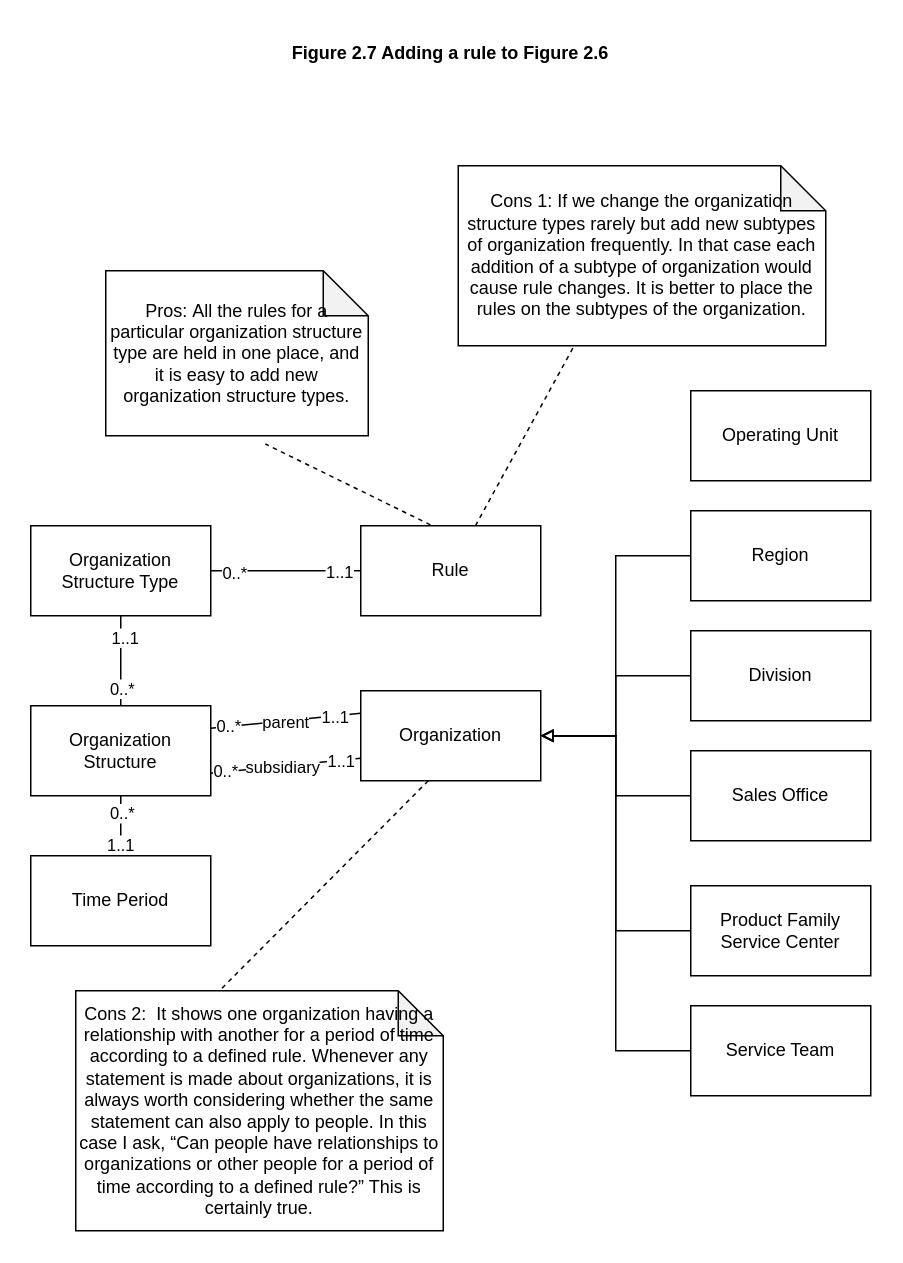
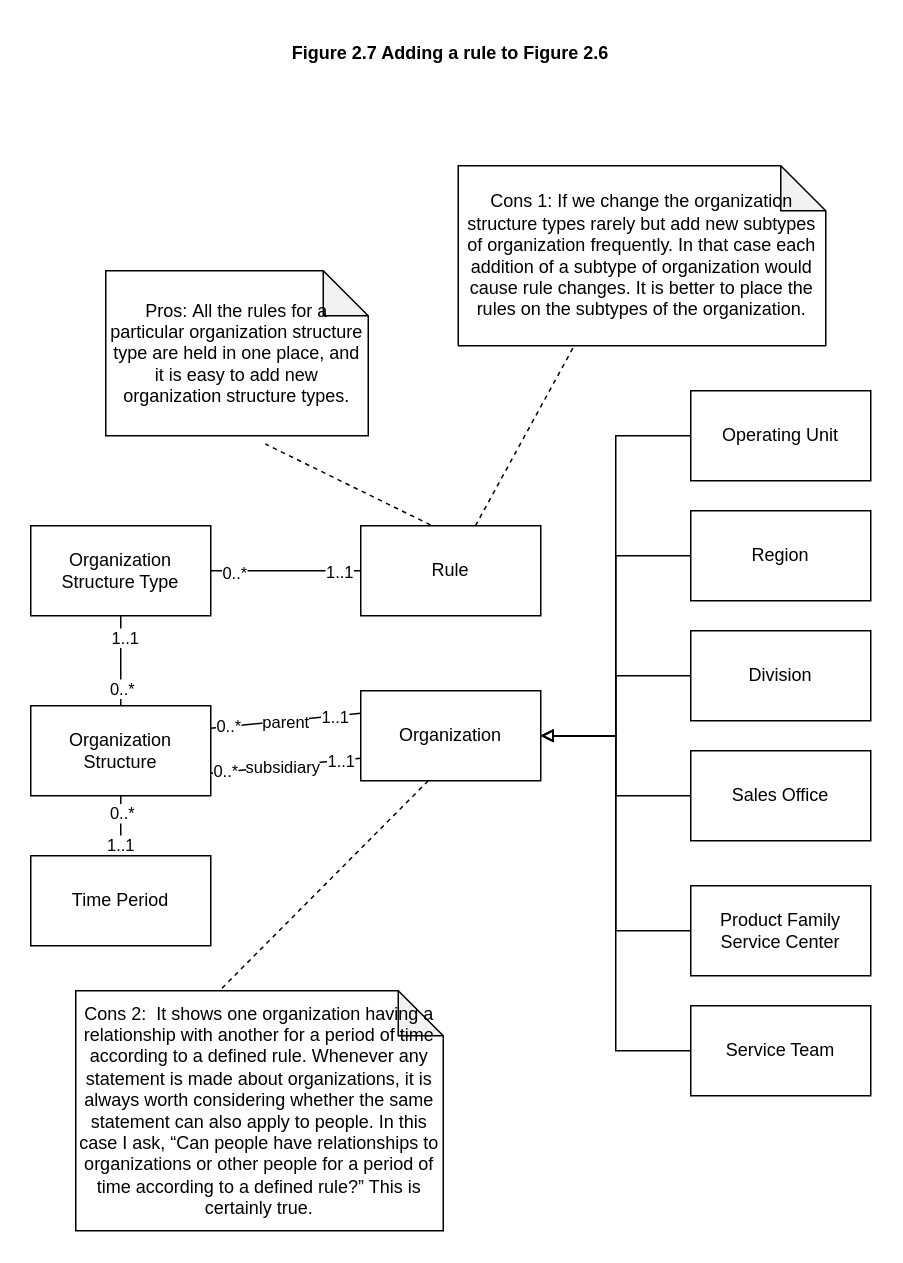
edge "Operating Unit" -> "Organization": added
